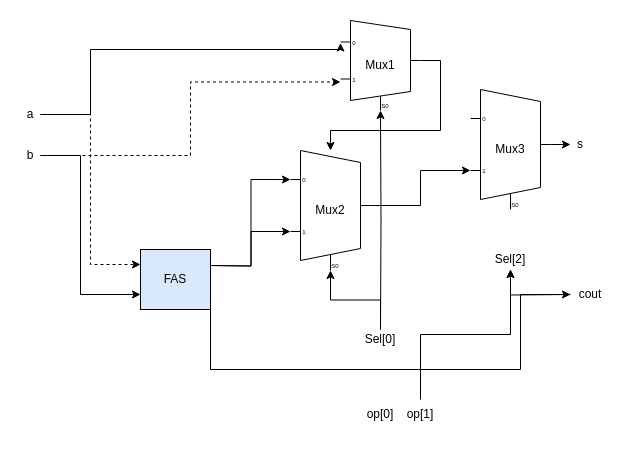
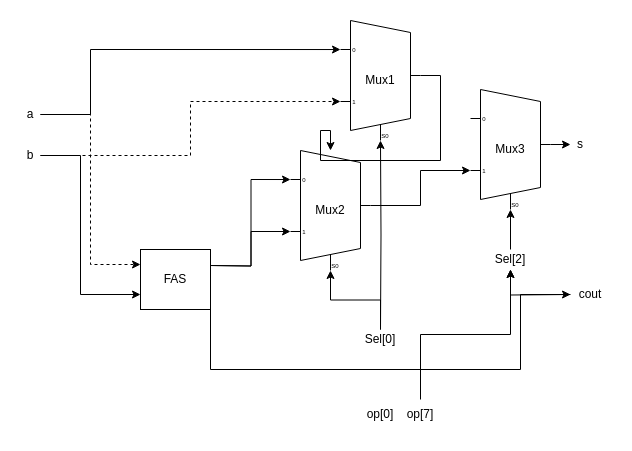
node "Mux1": size 80x90 -> 80x120
edge "Sel[2]" -> "Mux3": added
node "FAS": fillcolor #dae8fc -> #ffffff
node "op[1]": label "op[1]" -> "op[7]"
